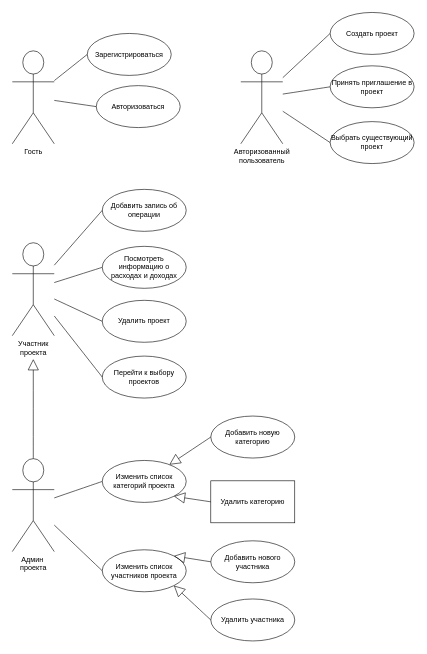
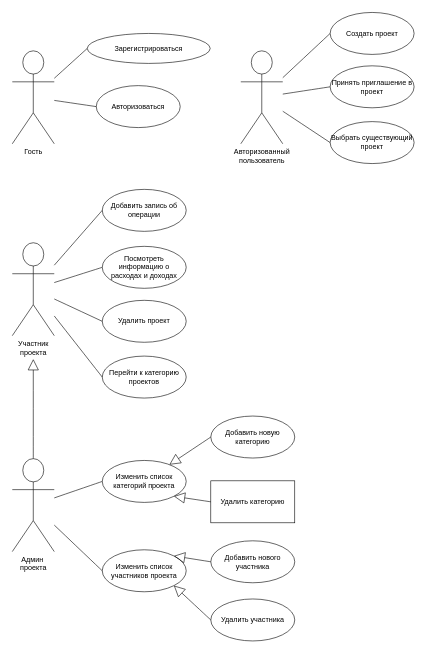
node "Зарегистрироваться": size 84x42 -> 123x30
node "Перейти к выбору проектов": label "Перейти к выбору проектов" -> "Перейти к категорию проектов"
